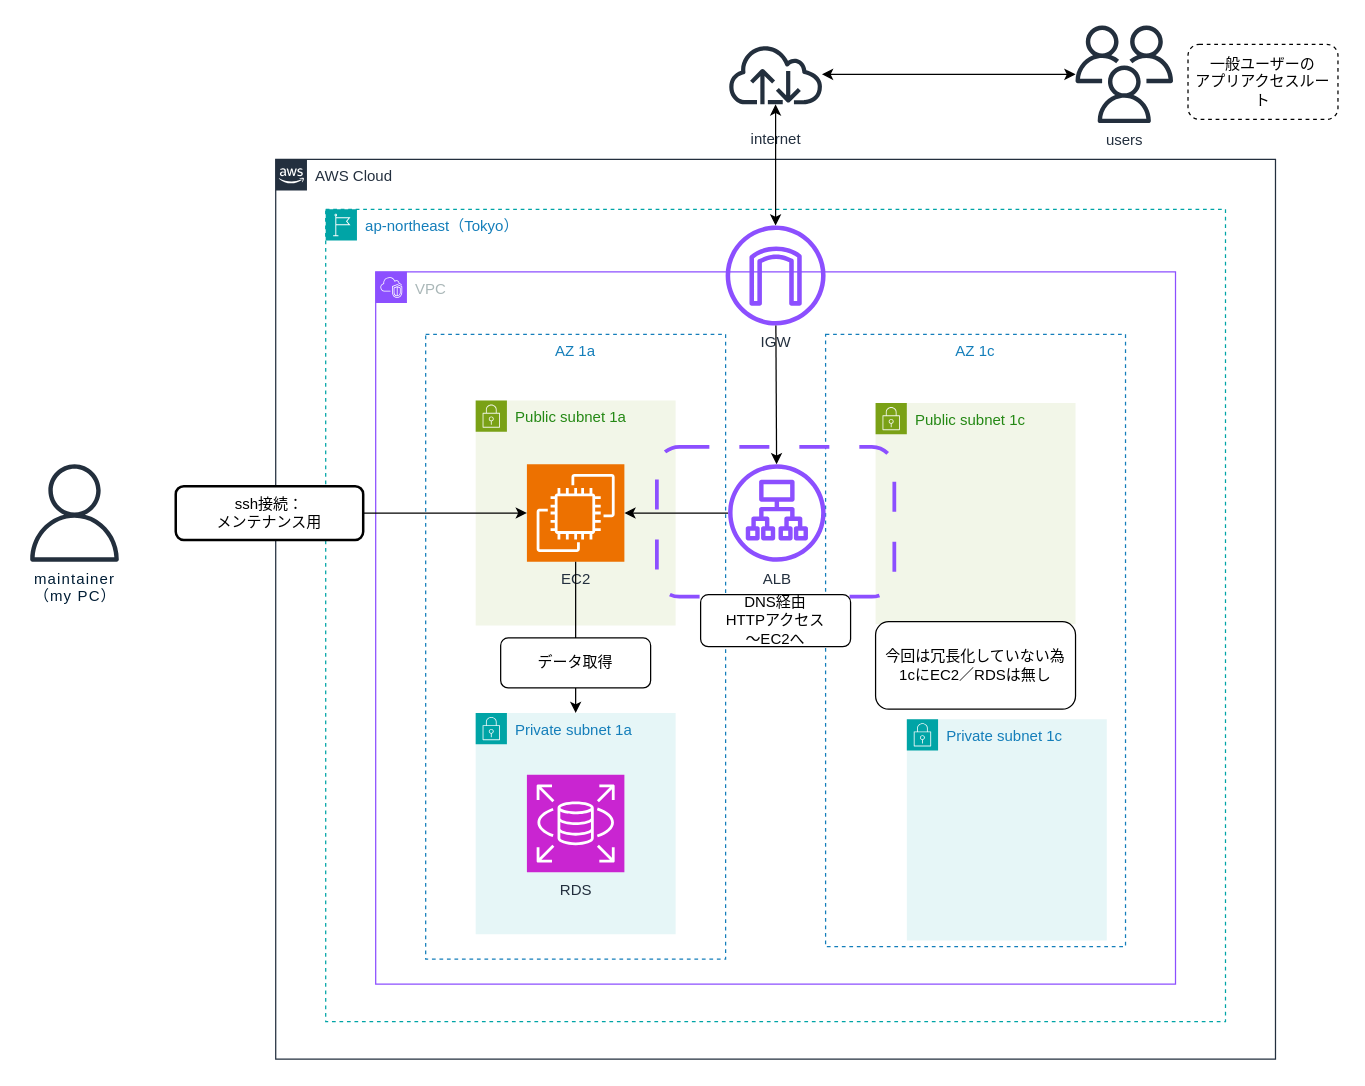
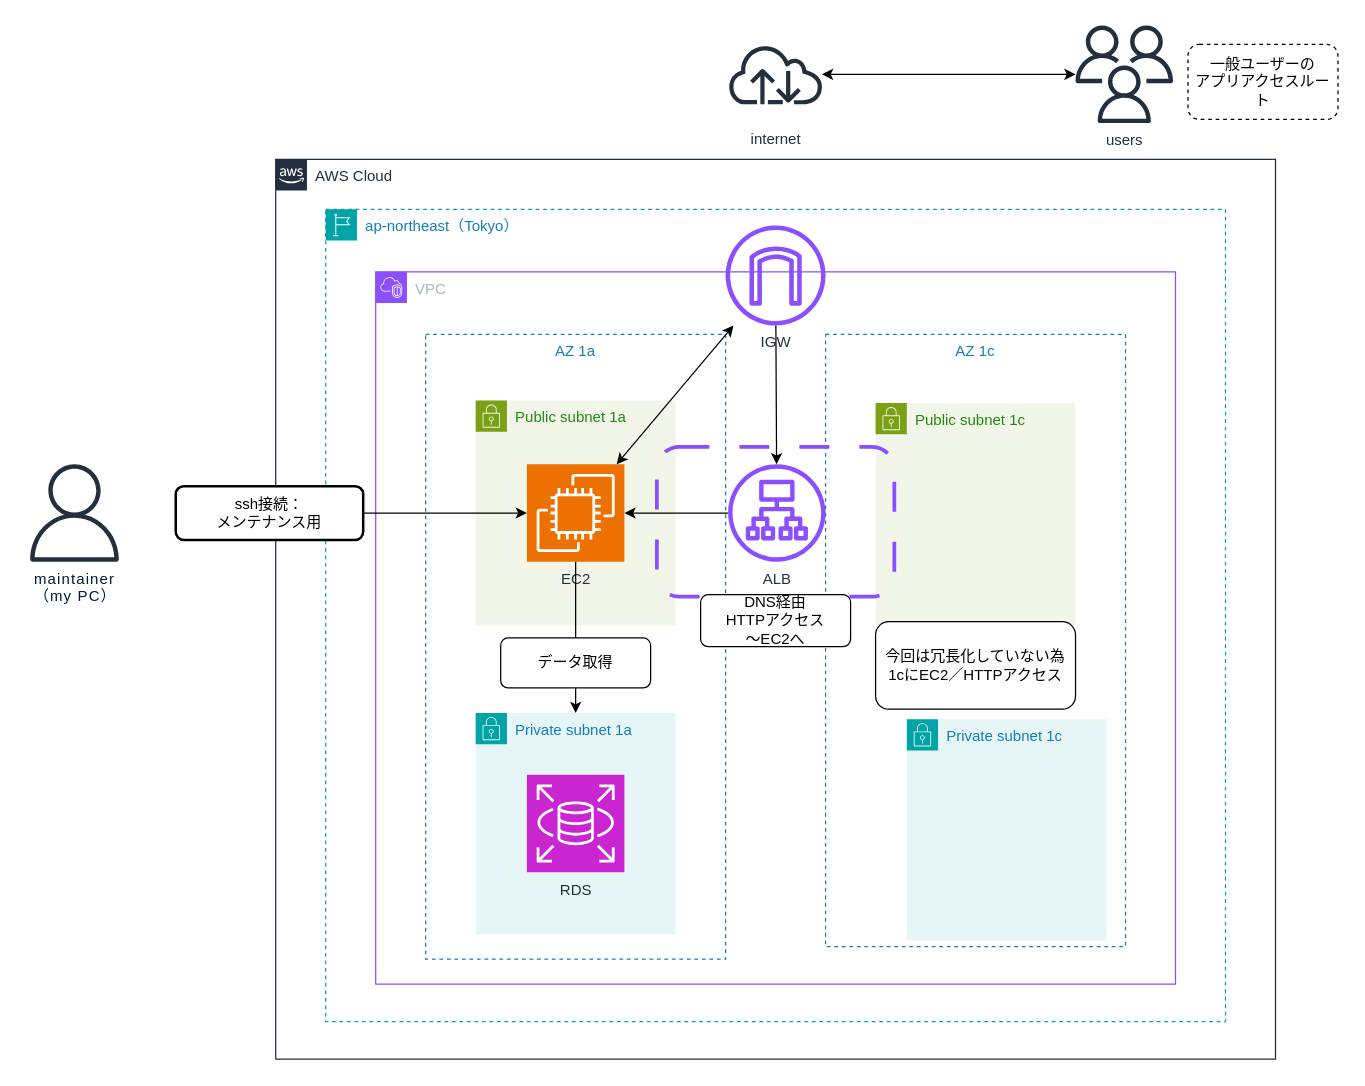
edge "internet" -- "IGW": now "EC2" -- "IGW"
node "今回は冗長化していない為 1cにEC2／RDSは無し": label "今回は冗長化していない為 1cにEC2／RDSは無し" -> "今回は冗長化していない為 1cにEC2／HTTPアクセス"
